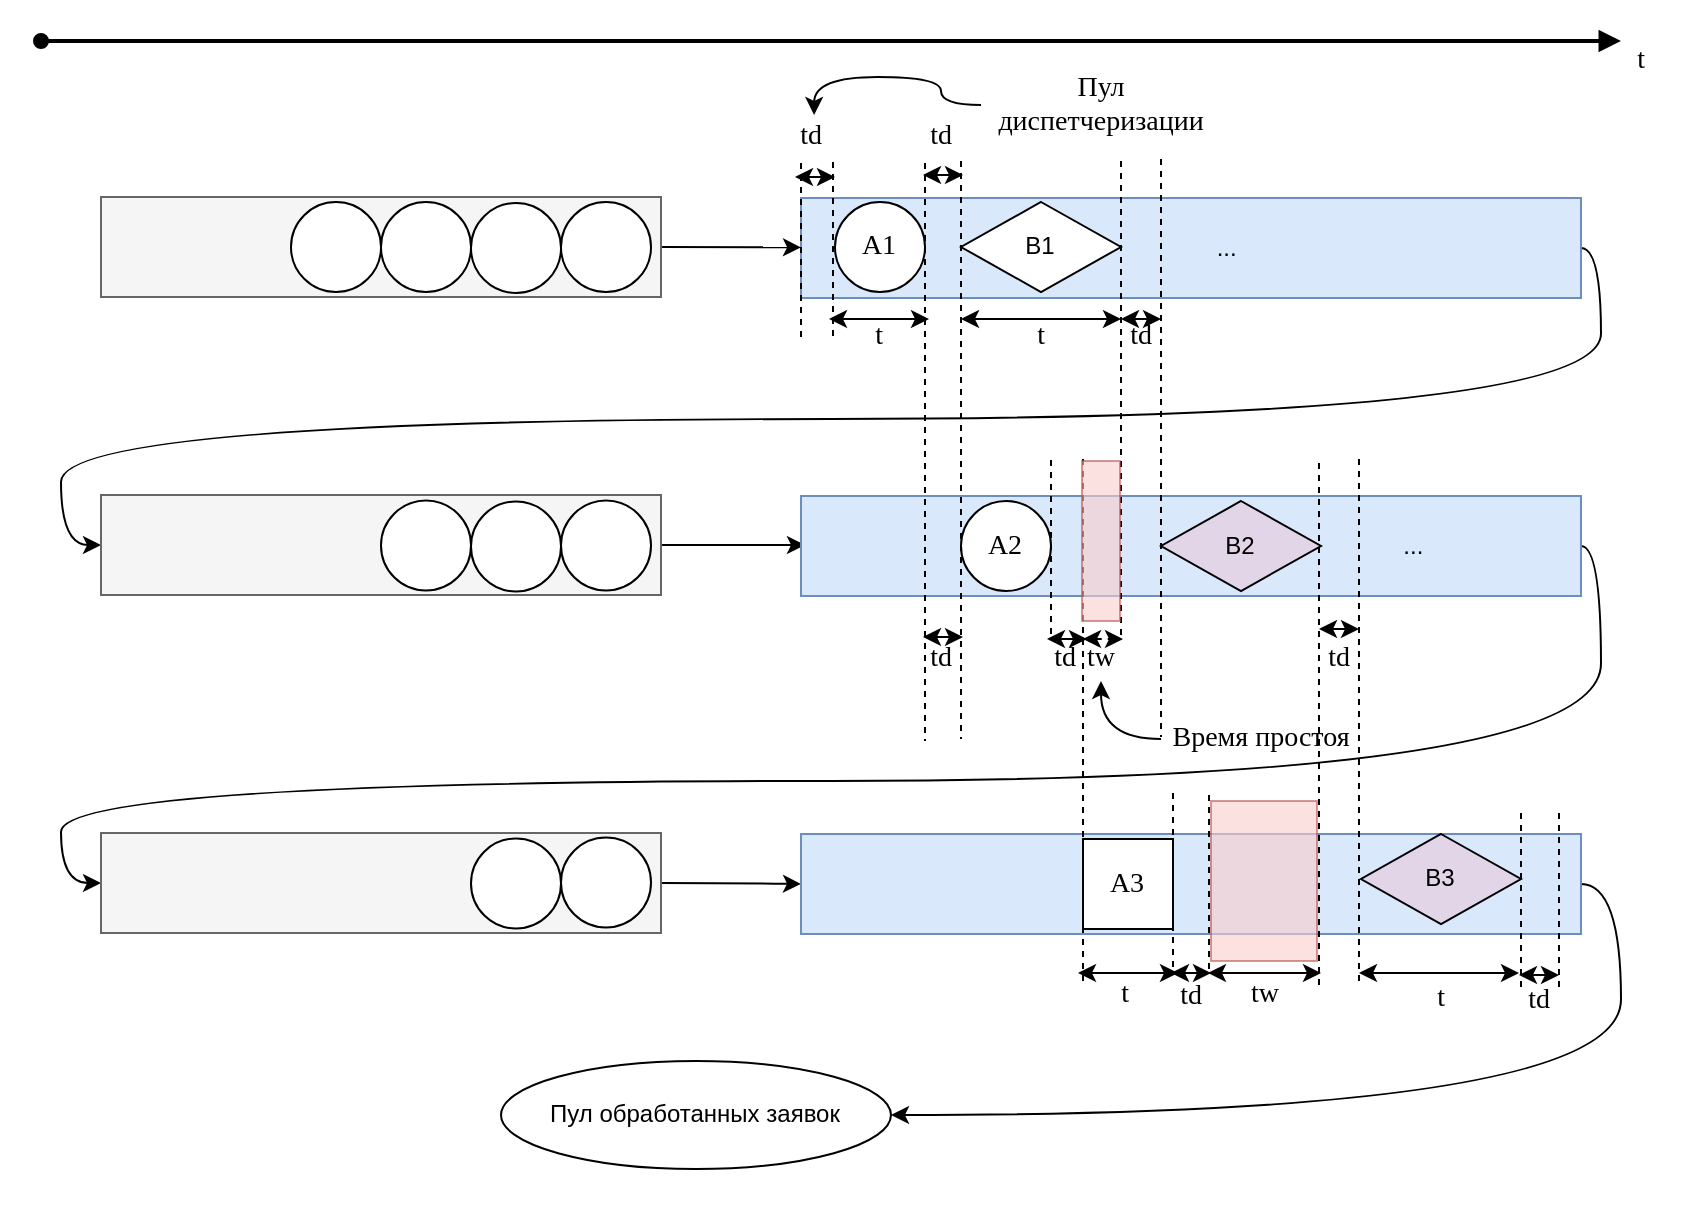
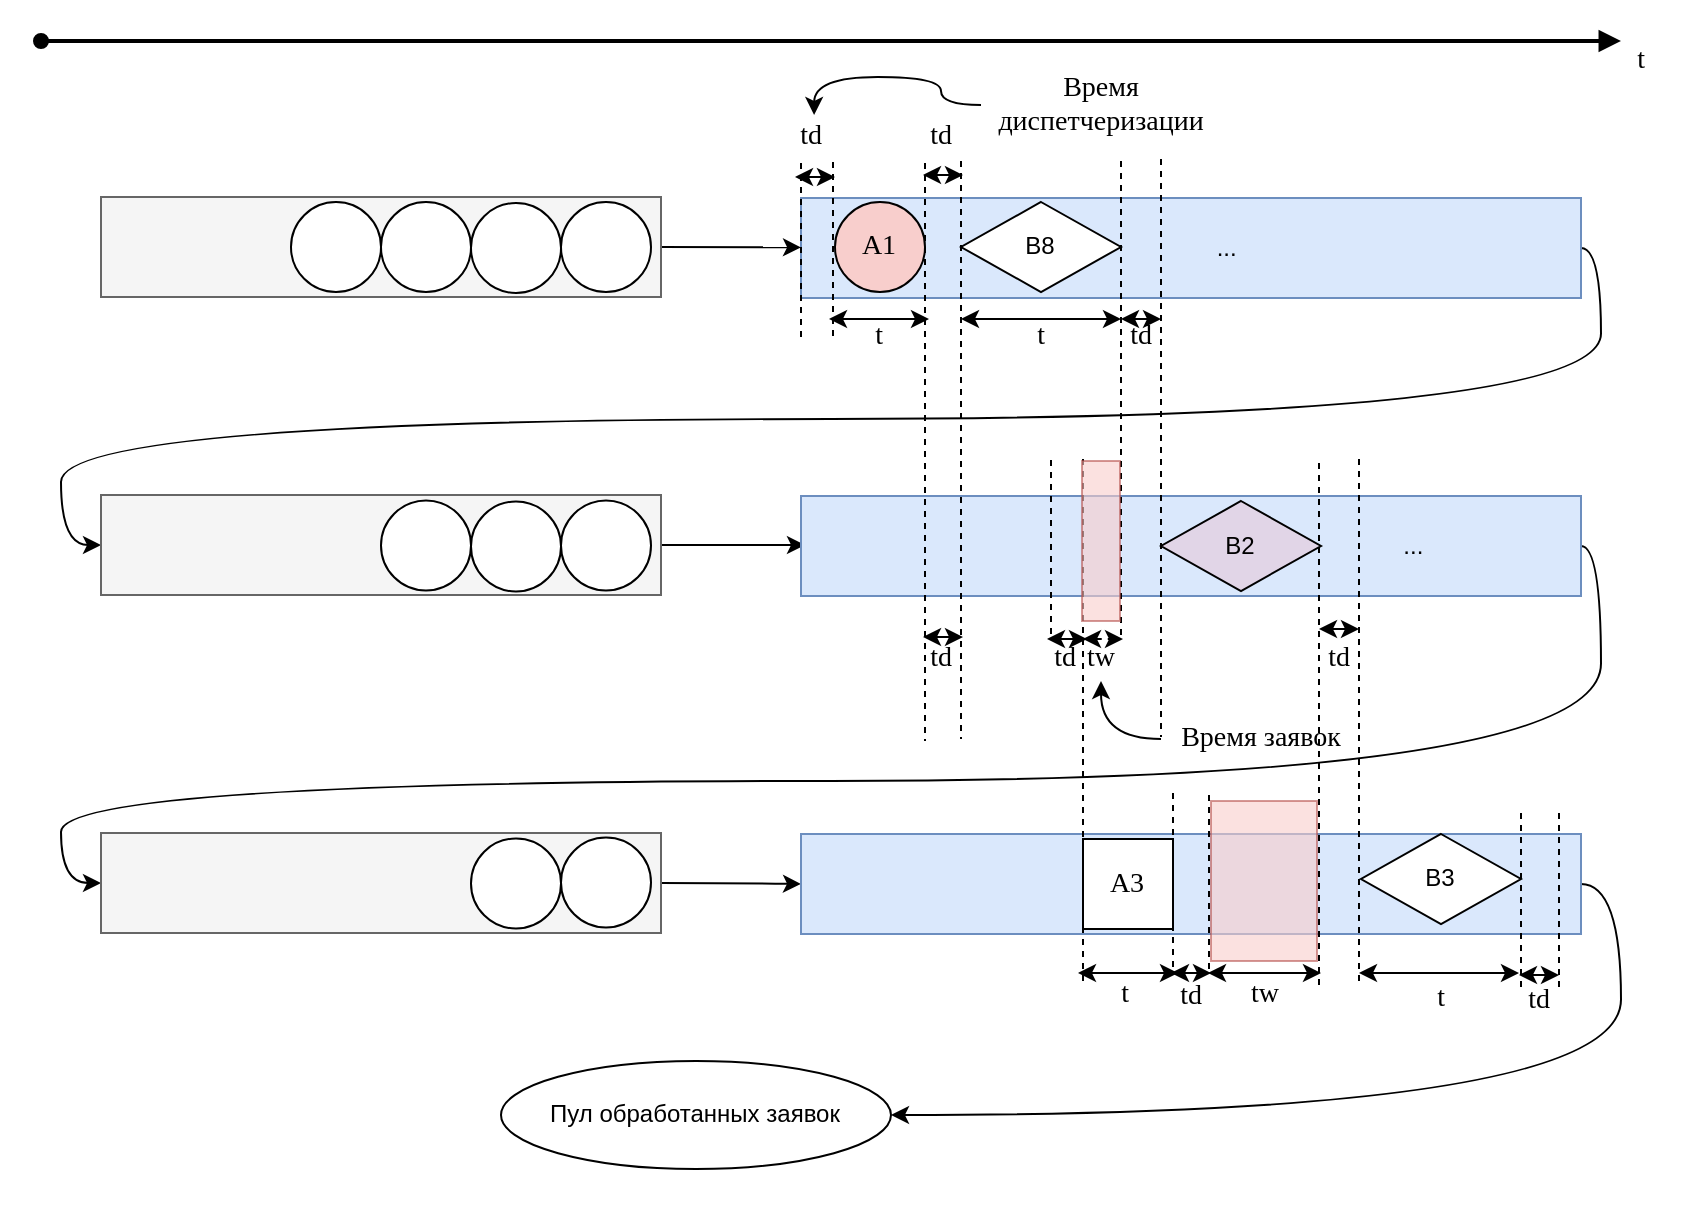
node "Пул диспетчеризации": label "Пул диспетчеризации" -> "Время диспетчеризации"
node "А1": fillcolor #ffffff -> #f8cecc
node "В1": label "В1" -> "В8"
node "А2": removed
node "Время простоя": label "Время простоя" -> "Время заявок"
node "В3": fillcolor #e1d5e7 -> #ffffff
